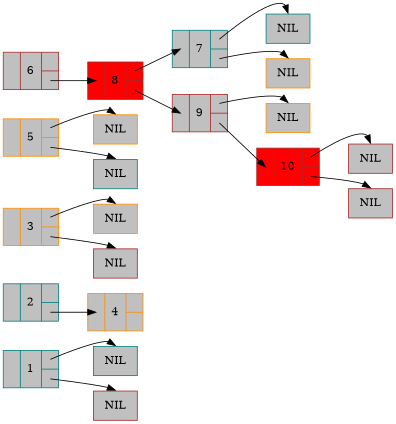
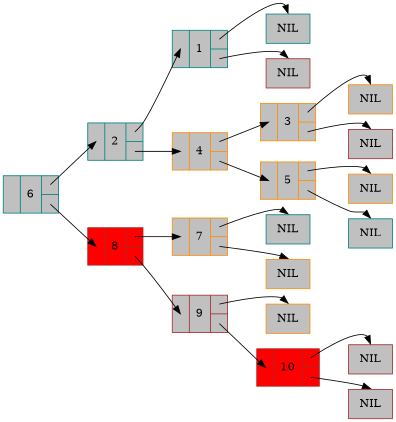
node "7": color teal -> darkorange
node "6": color brown -> teal
edge "2" -> "1": added
edge "4" -> "3": added
edge "6" -> "2": added
edge "4" -> "5": added
